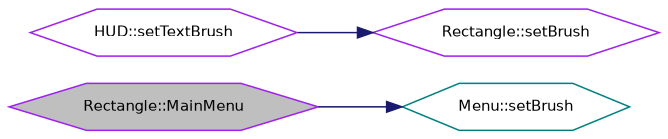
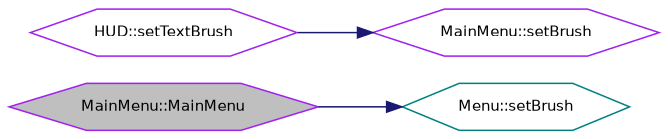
node "Rectangle::setBrush": label "Rectangle::setBrush" -> "MainMenu::setBrush"
node "Rectangle::MainMenu": label "Rectangle::MainMenu" -> "MainMenu::MainMenu"
